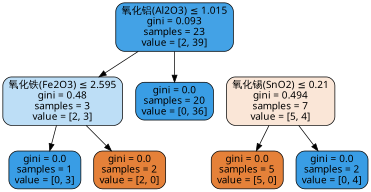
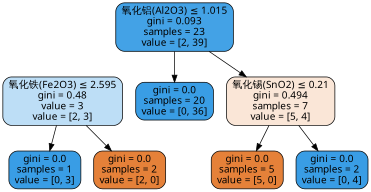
edge "氧化铝(Al2O3) ≤ 1.015" -> "氧化铁(Fe2O3) ≤ 2.595": now "氧化铝(Al2O3) ≤ 1.015" -> "氧化锡(SnO2) ≤ 0.21"
node "氧化铁(Fe2O3) ≤ 2.595": text "samples = 3" -> "value = 3"
